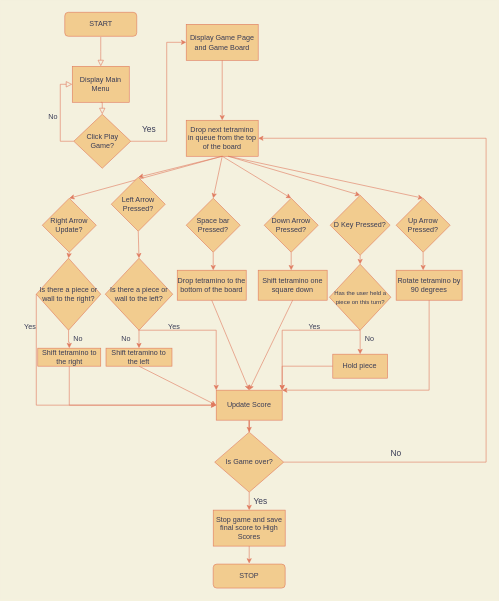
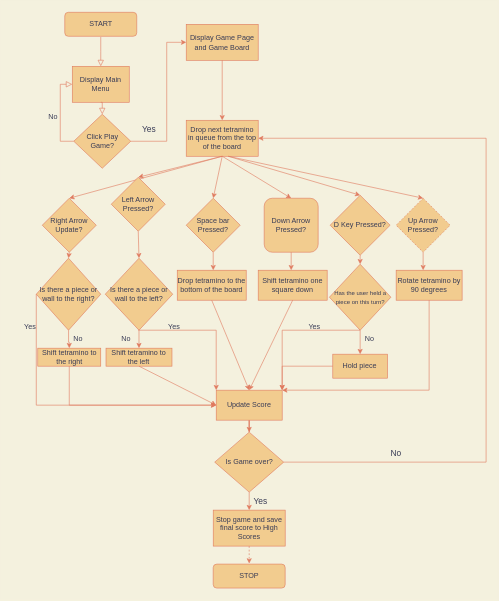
node "Down Arrow Pressed?": shape diamond -> rounded rectangle
node "Up Arrow Pressed?": style solid -> dashed
edge "Stop game and save final score to High Scores" -> "STOP": style solid -> dashed
